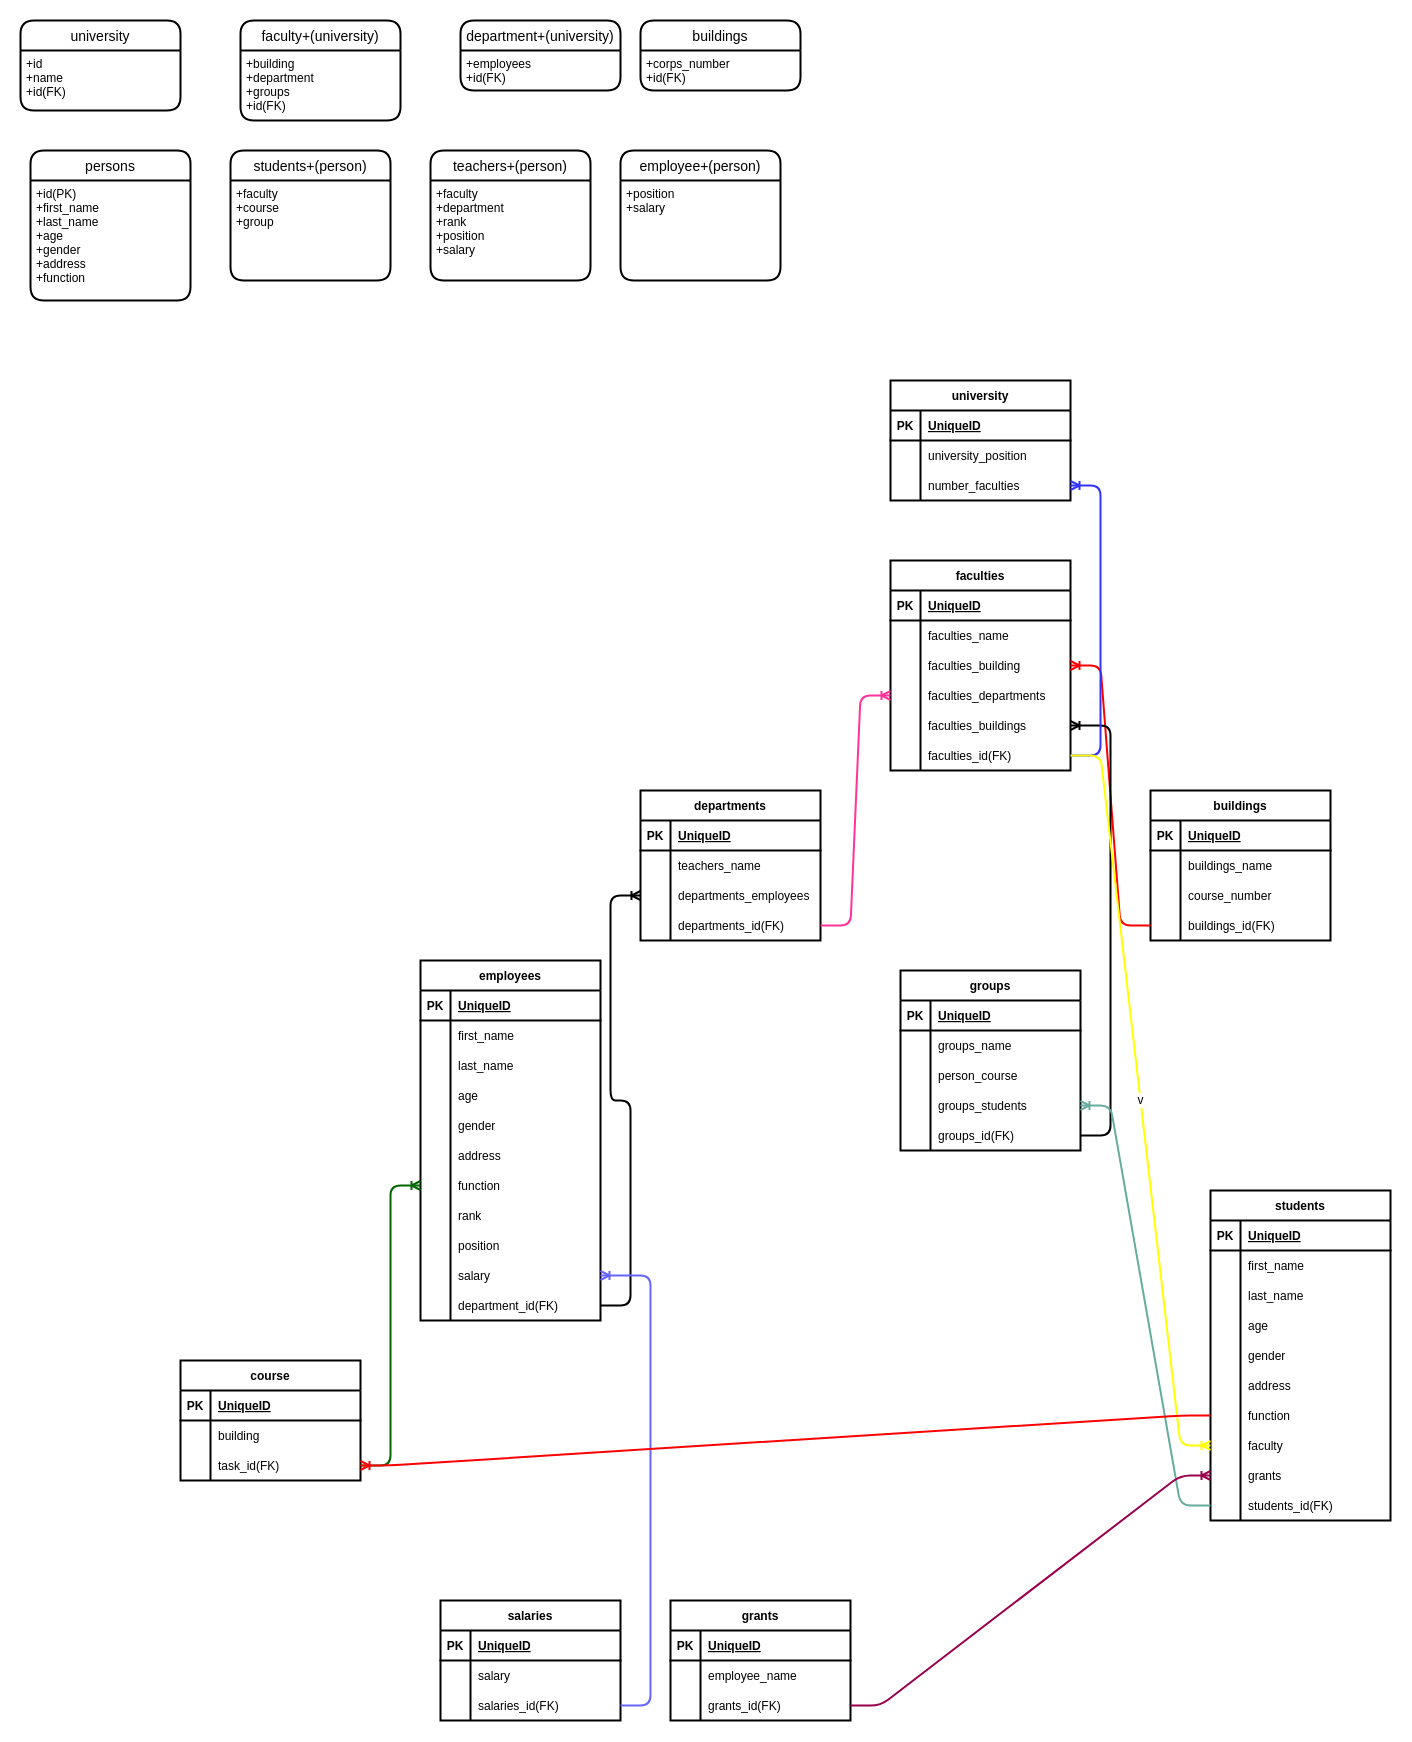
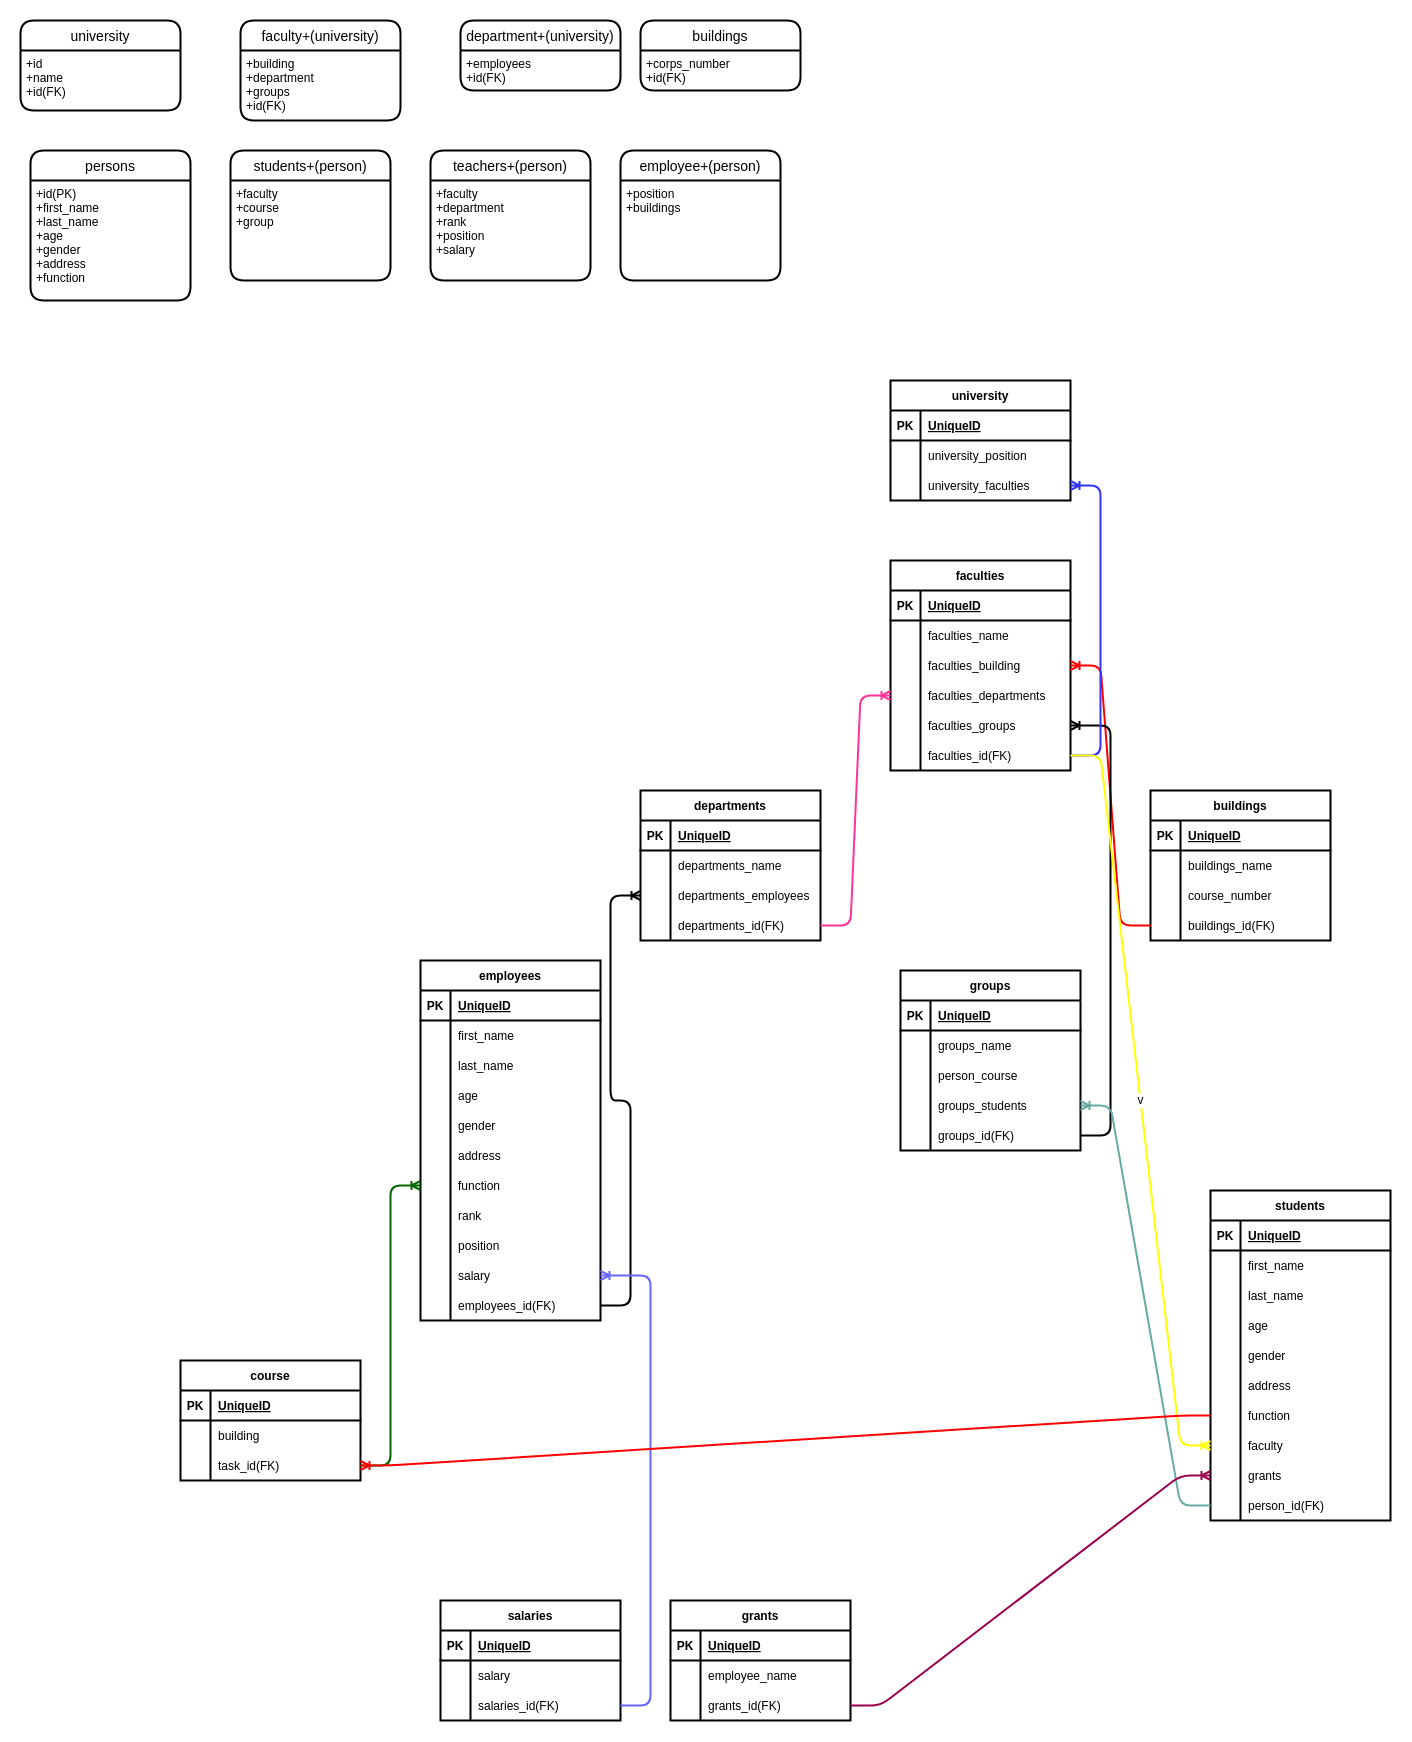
node "+position +salary": label "+position +salary" -> "+position +buildings"
node "number_faculties": label "number_faculties" -> "university_faculties"
node "faculties_buildings": label "faculties_buildings" -> "faculties_groups"
node "teachers_name": label "teachers_name" -> "departments_name"
node "department_id(FK)": label "department_id(FK)" -> "employees_id(FK)"
node "students_id(FK)": label "students_id(FK)" -> "person_id(FK)"
